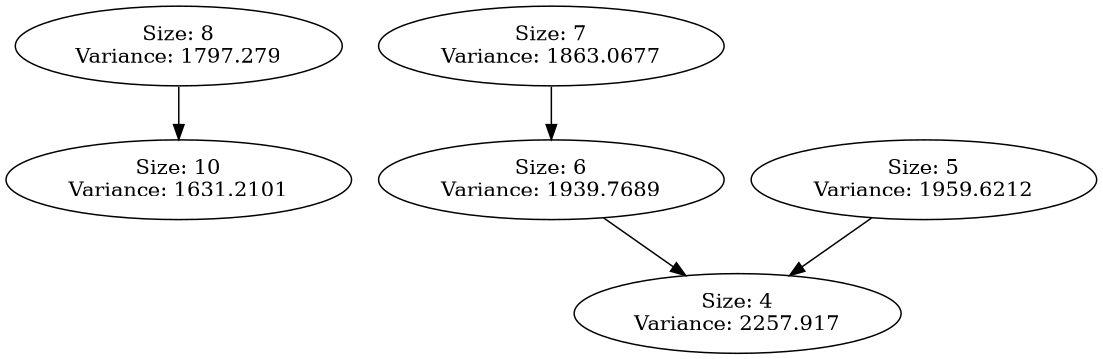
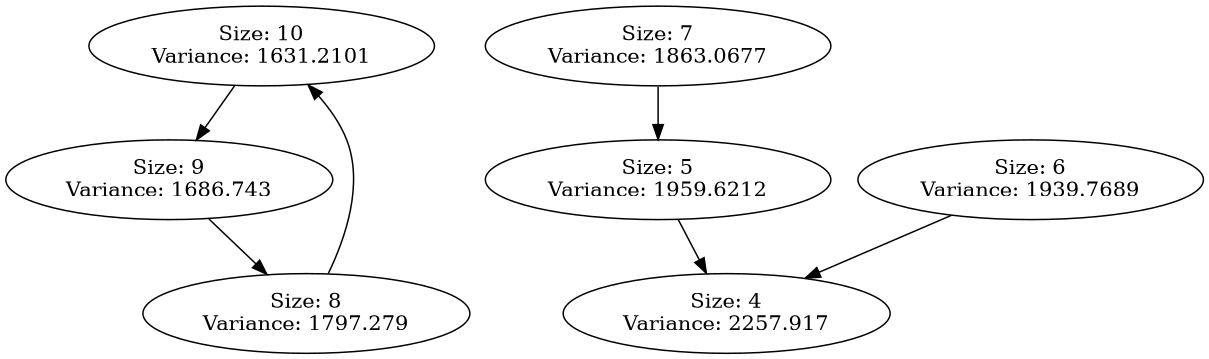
edge "Size: 7 Variance: 1863.0677" -> "Size: 6 Variance: 1939.7689": now "Size: 7 Variance: 1863.0677" -> "Size: 5 Variance: 1959.6212"
node "Size: 9 Variance: 1686.743": added
